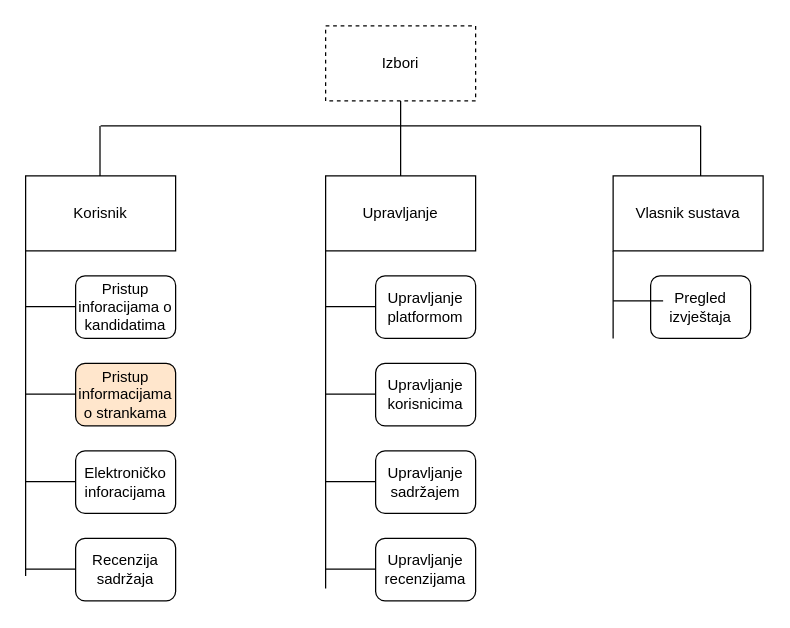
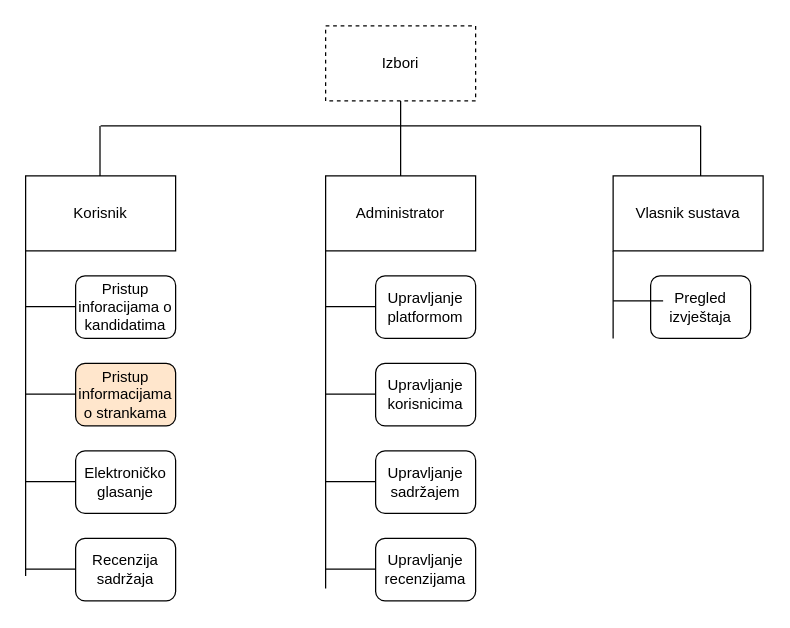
node "Upravljanje": label "Upravljanje" -> "Administrator"
node "Elektroničko inforacijama": label "Elektroničko inforacijama" -> "Elektroničko glasanje"
